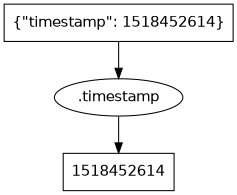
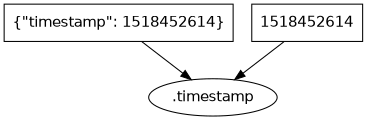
edge ".timestamp" -> "1518452614": reversed
